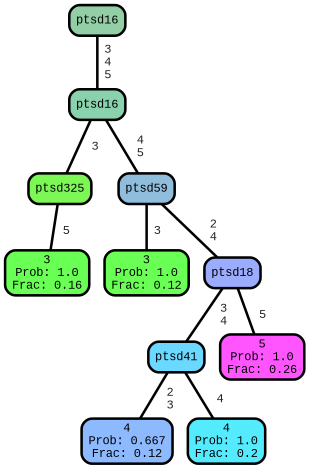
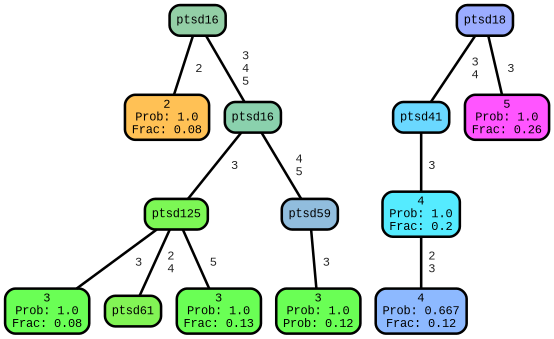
node "2 Prob: 1.0 Frac: 0.08": added
node "ptsd325": label "ptsd325" -> "ptsd125"
edge "ptsd59" -- "ptsd18": removed, label "2 4"
node "3 Prob: 1.0 Frac: 0.16": label "3 Prob: 1.0 Frac: 0.16" -> "3 Prob: 1.0 Frac: 0.13"
node "3 Prob: 1.0 Frac: 0.12": label "3 Prob: 1.0 Frac: 0.12" -> "3 Prob: 1.0 Prob: 0.12"
node "3 Prob: 1.0 Frac: 0.08": added
node "ptsd61": added
edge "ptsd18" -- "5 Prob: 1.0 Frac: 0.26": label " 5" -> " 3"
edge "ptsd41" -- "4 Prob: 0.667 Frac: 0.12": now "4 Prob: 1.0 Frac: 0.2" -- "4 Prob: 0.667 Frac: 0.12"
edge "ptsd41" -- "4 Prob: 1.0 Frac: 0.2": label " 4" -> " 3"
